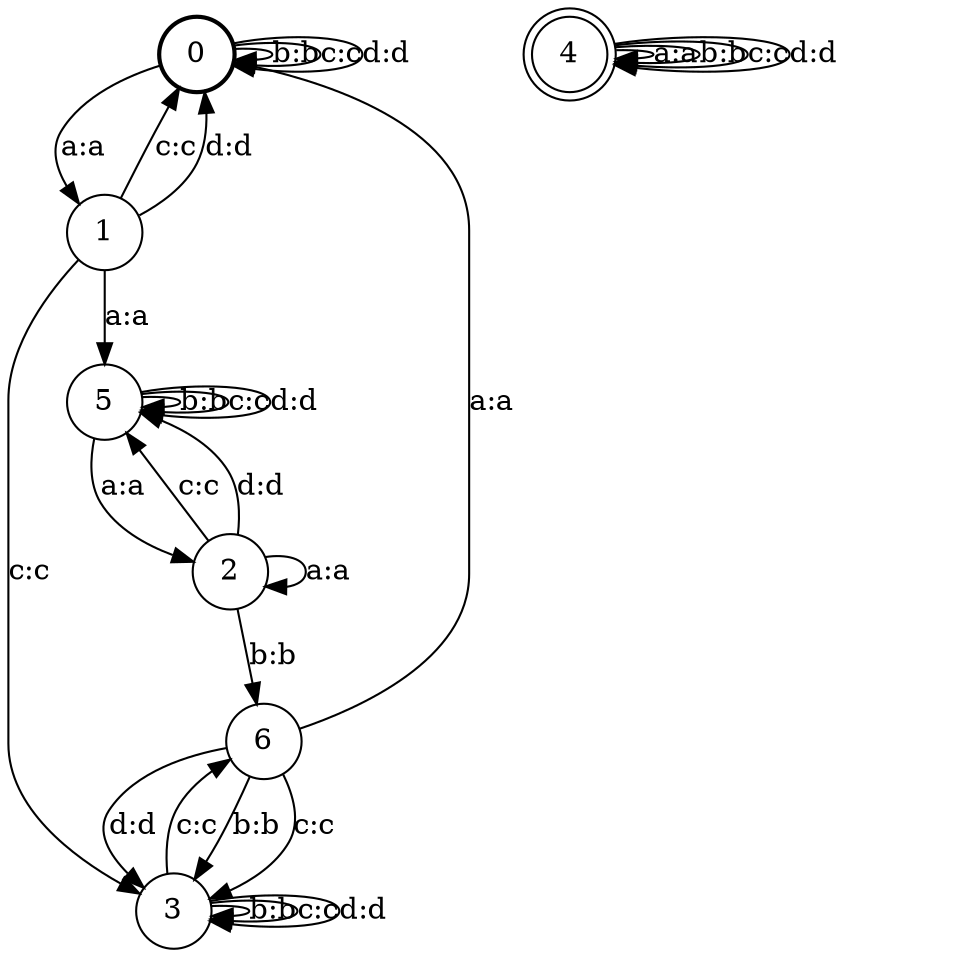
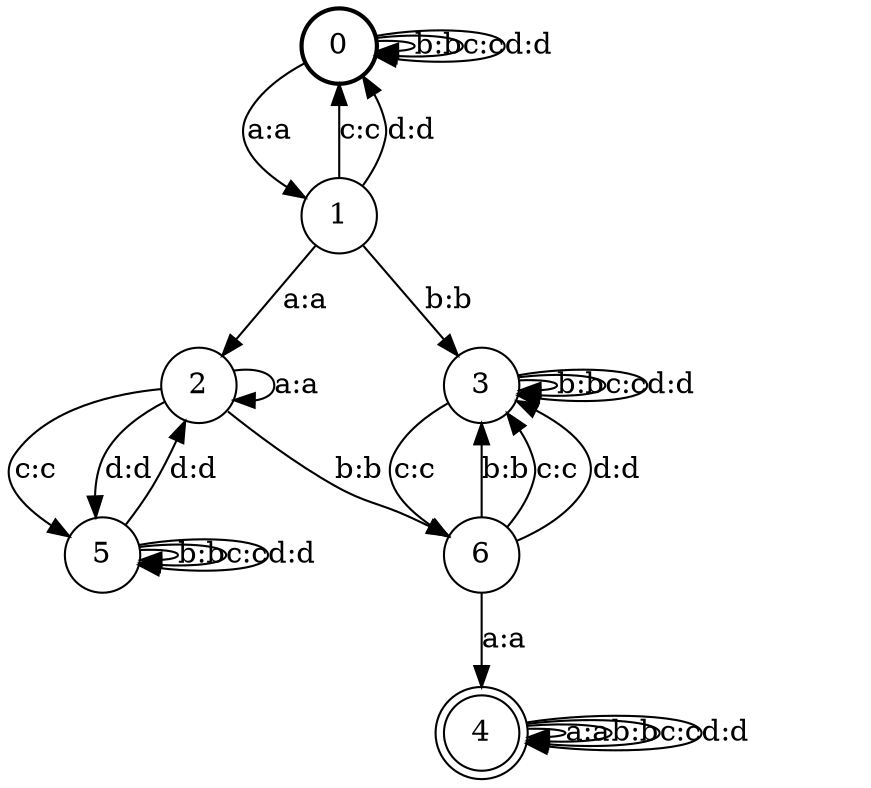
edge "1" -> "5": now "1" -> "2"
edge "6" -> "0": now "6" -> "4"
edge "5" -> "2": label "a:a" -> "d:d"
edge "1" -> "3": label "c:c" -> "b:b"
